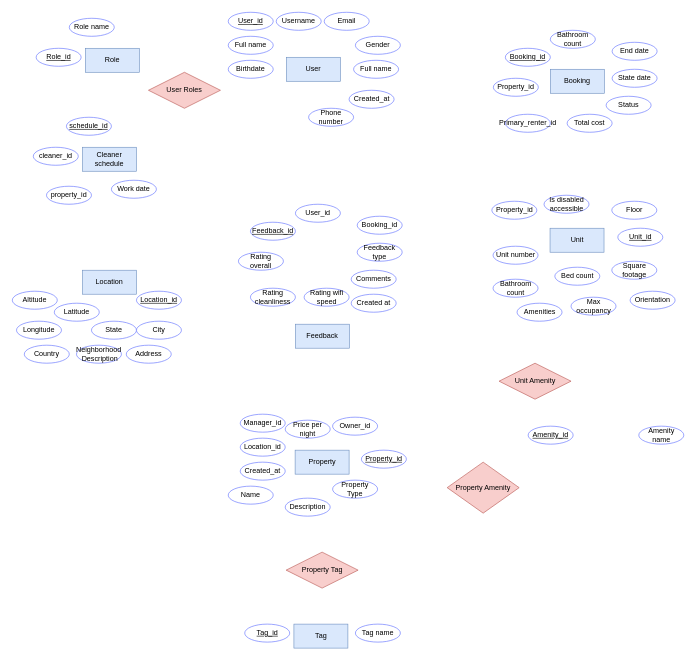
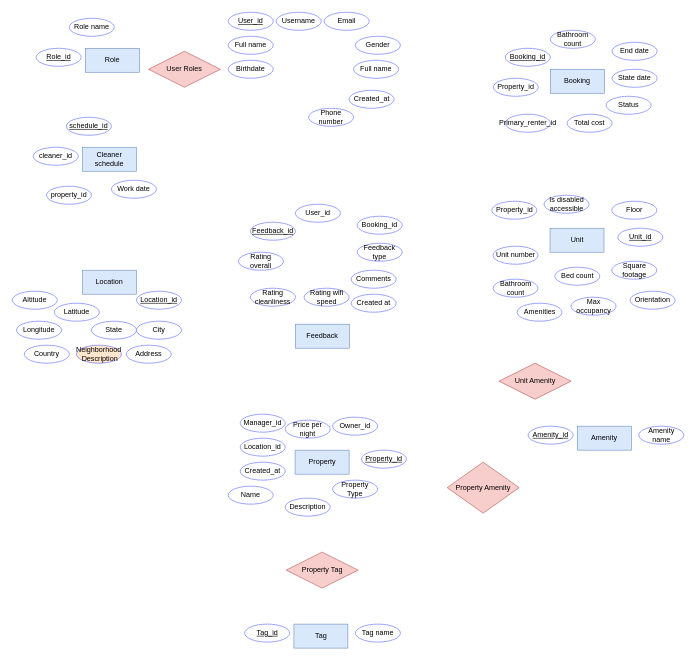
node "User": removed
node "User Roles": moved (185, 90) -> (185, 69)
node "Neighborhood Description": fillcolor #ffffff -> #ffe6cc
node "Amenity": added
